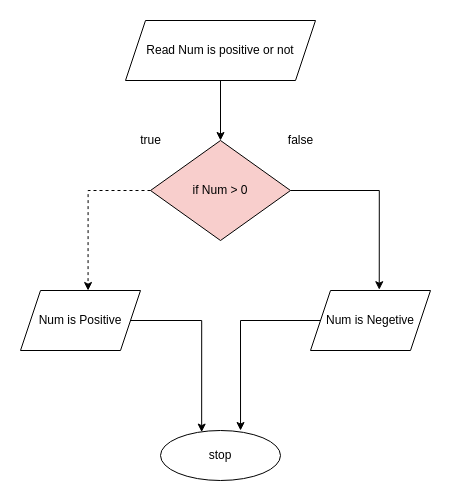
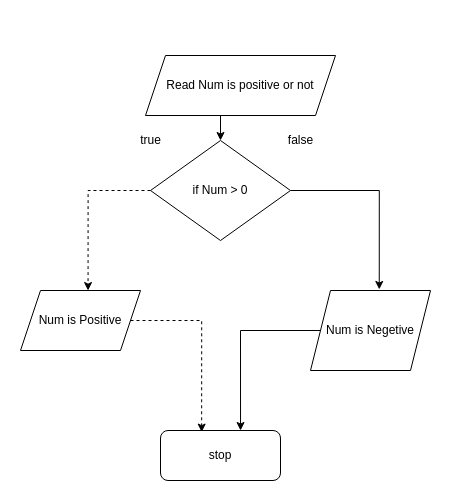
node "Read Num is positive or not": moved (221, 51) -> (241, 86)
node "if Num > 0": fillcolor #f8cecc -> #ffffff
node "Num is Negetive": size 120x60 -> 120x80
edge "Num is Positive" -> "stop": style solid -> dashed
node "stop": shape ellipse -> rounded rectangle
